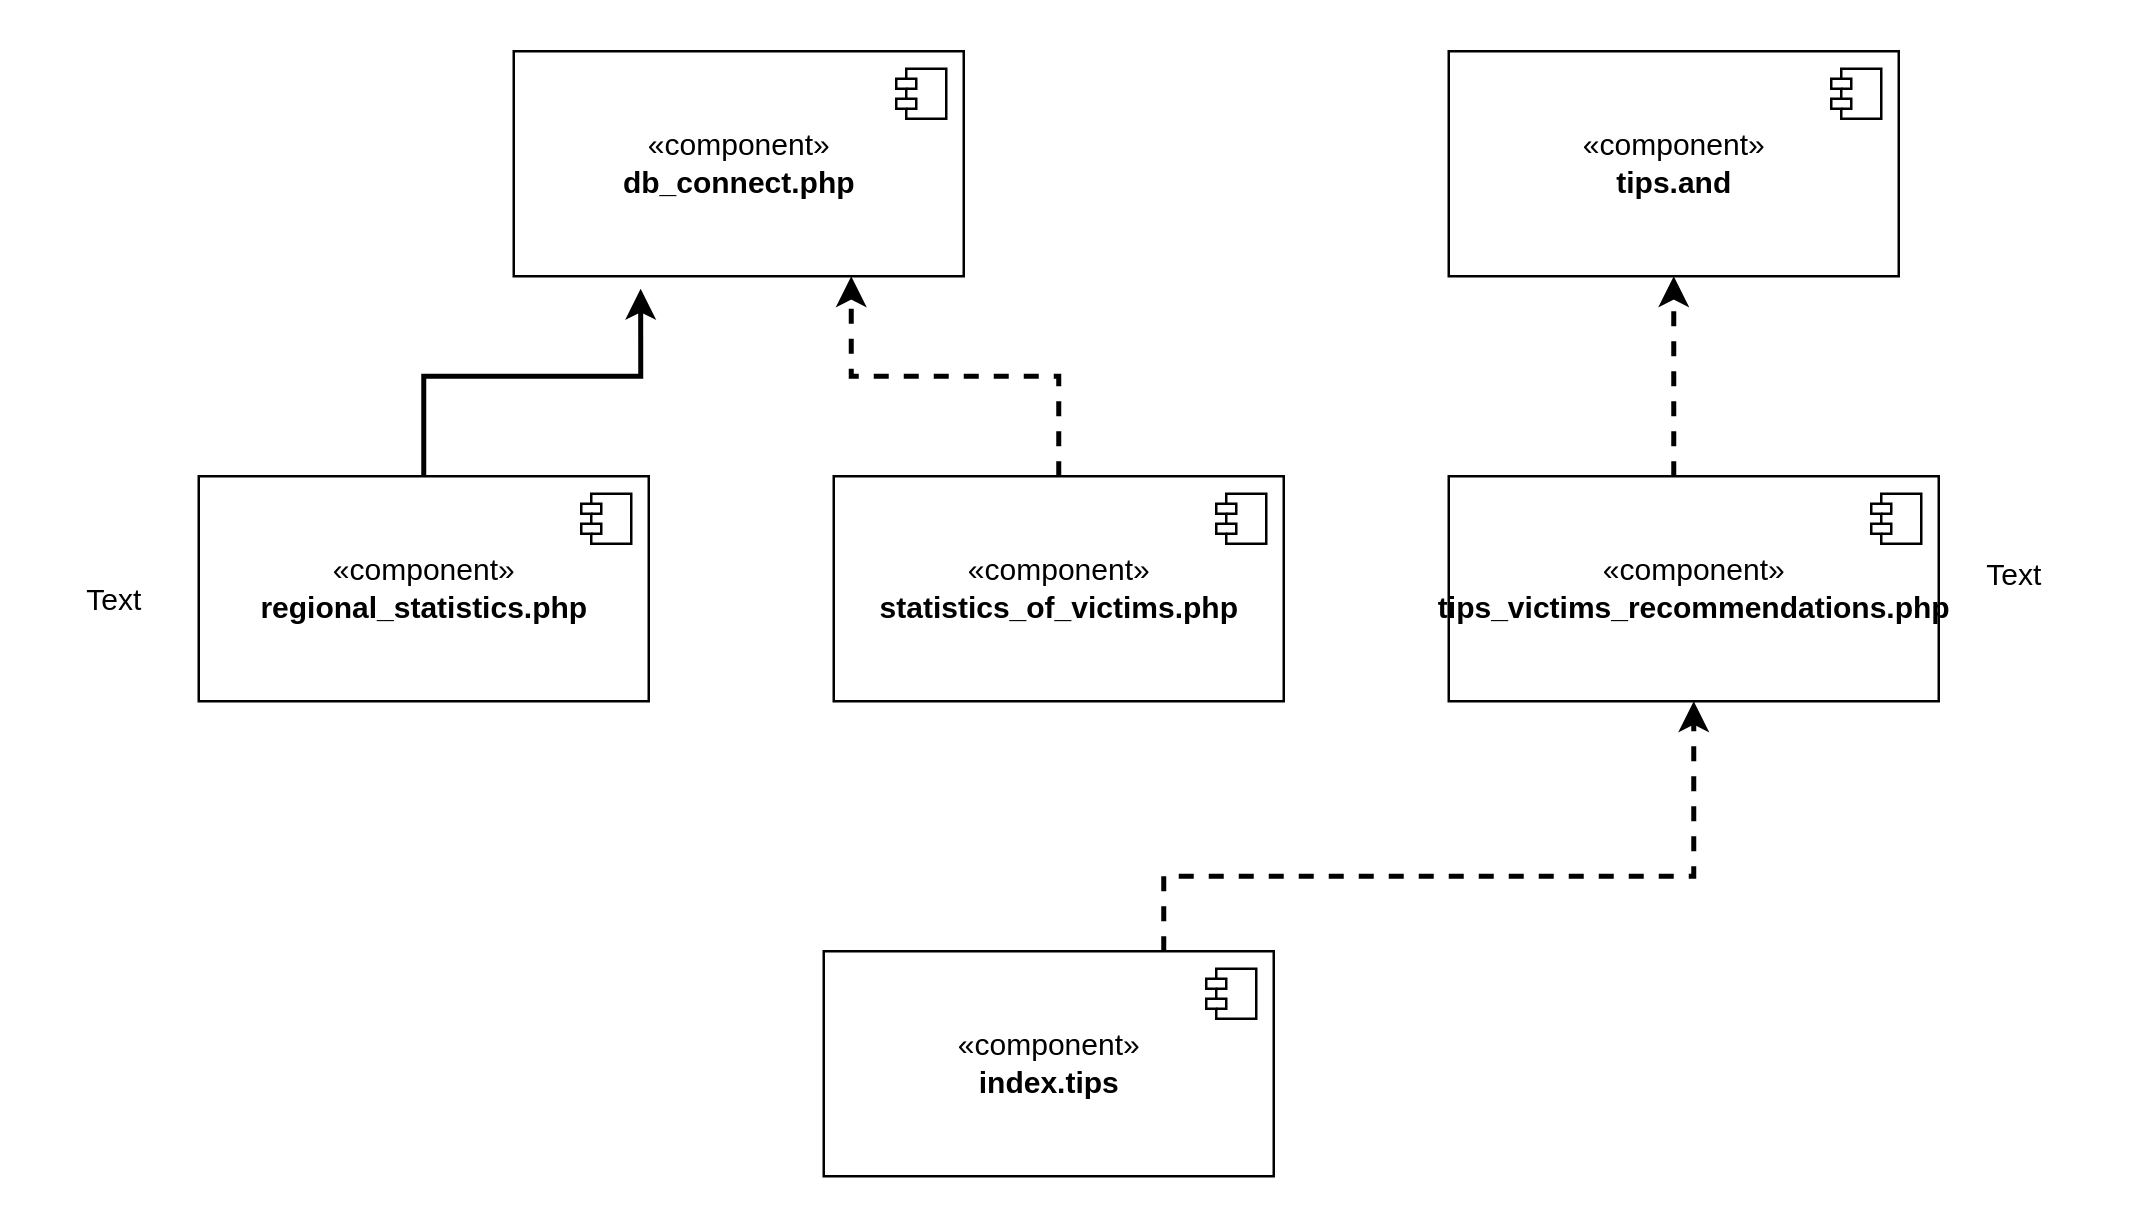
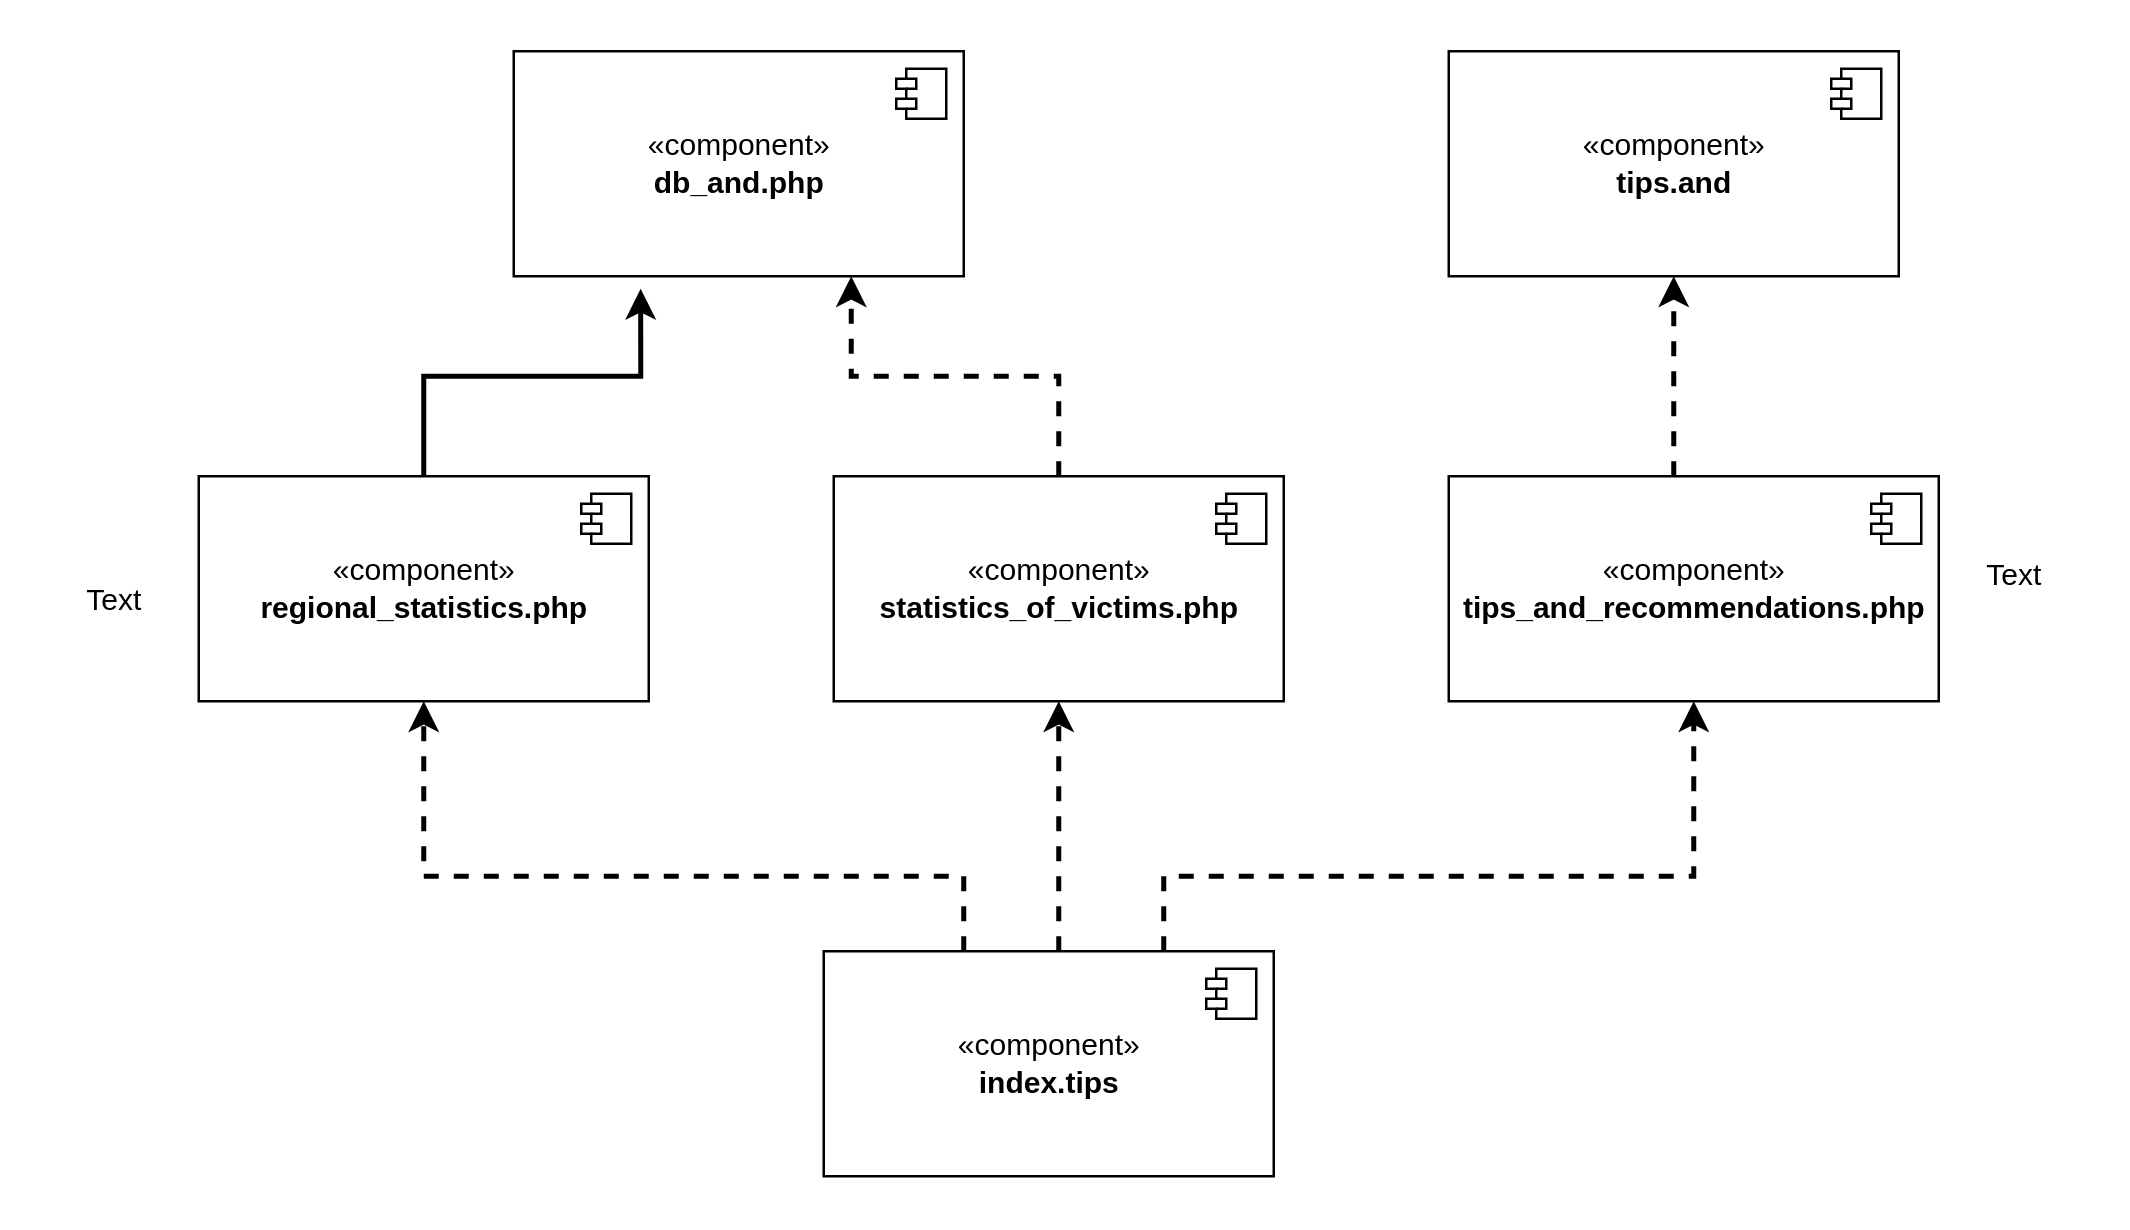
node "«component» db_connect.php": label "«component» db_connect.php" -> "«component» db_and.php"
node "«component» tips_victims_recommendations.php": label "«component» tips_victims_recommendations.php" -> "«component» tips_and_recommendations.php"
edge "«component» index.tips" -> "«component» statistics_of_victims.php": added
edge "«component» index.tips" -> "«component» regional_statistics.php": added
